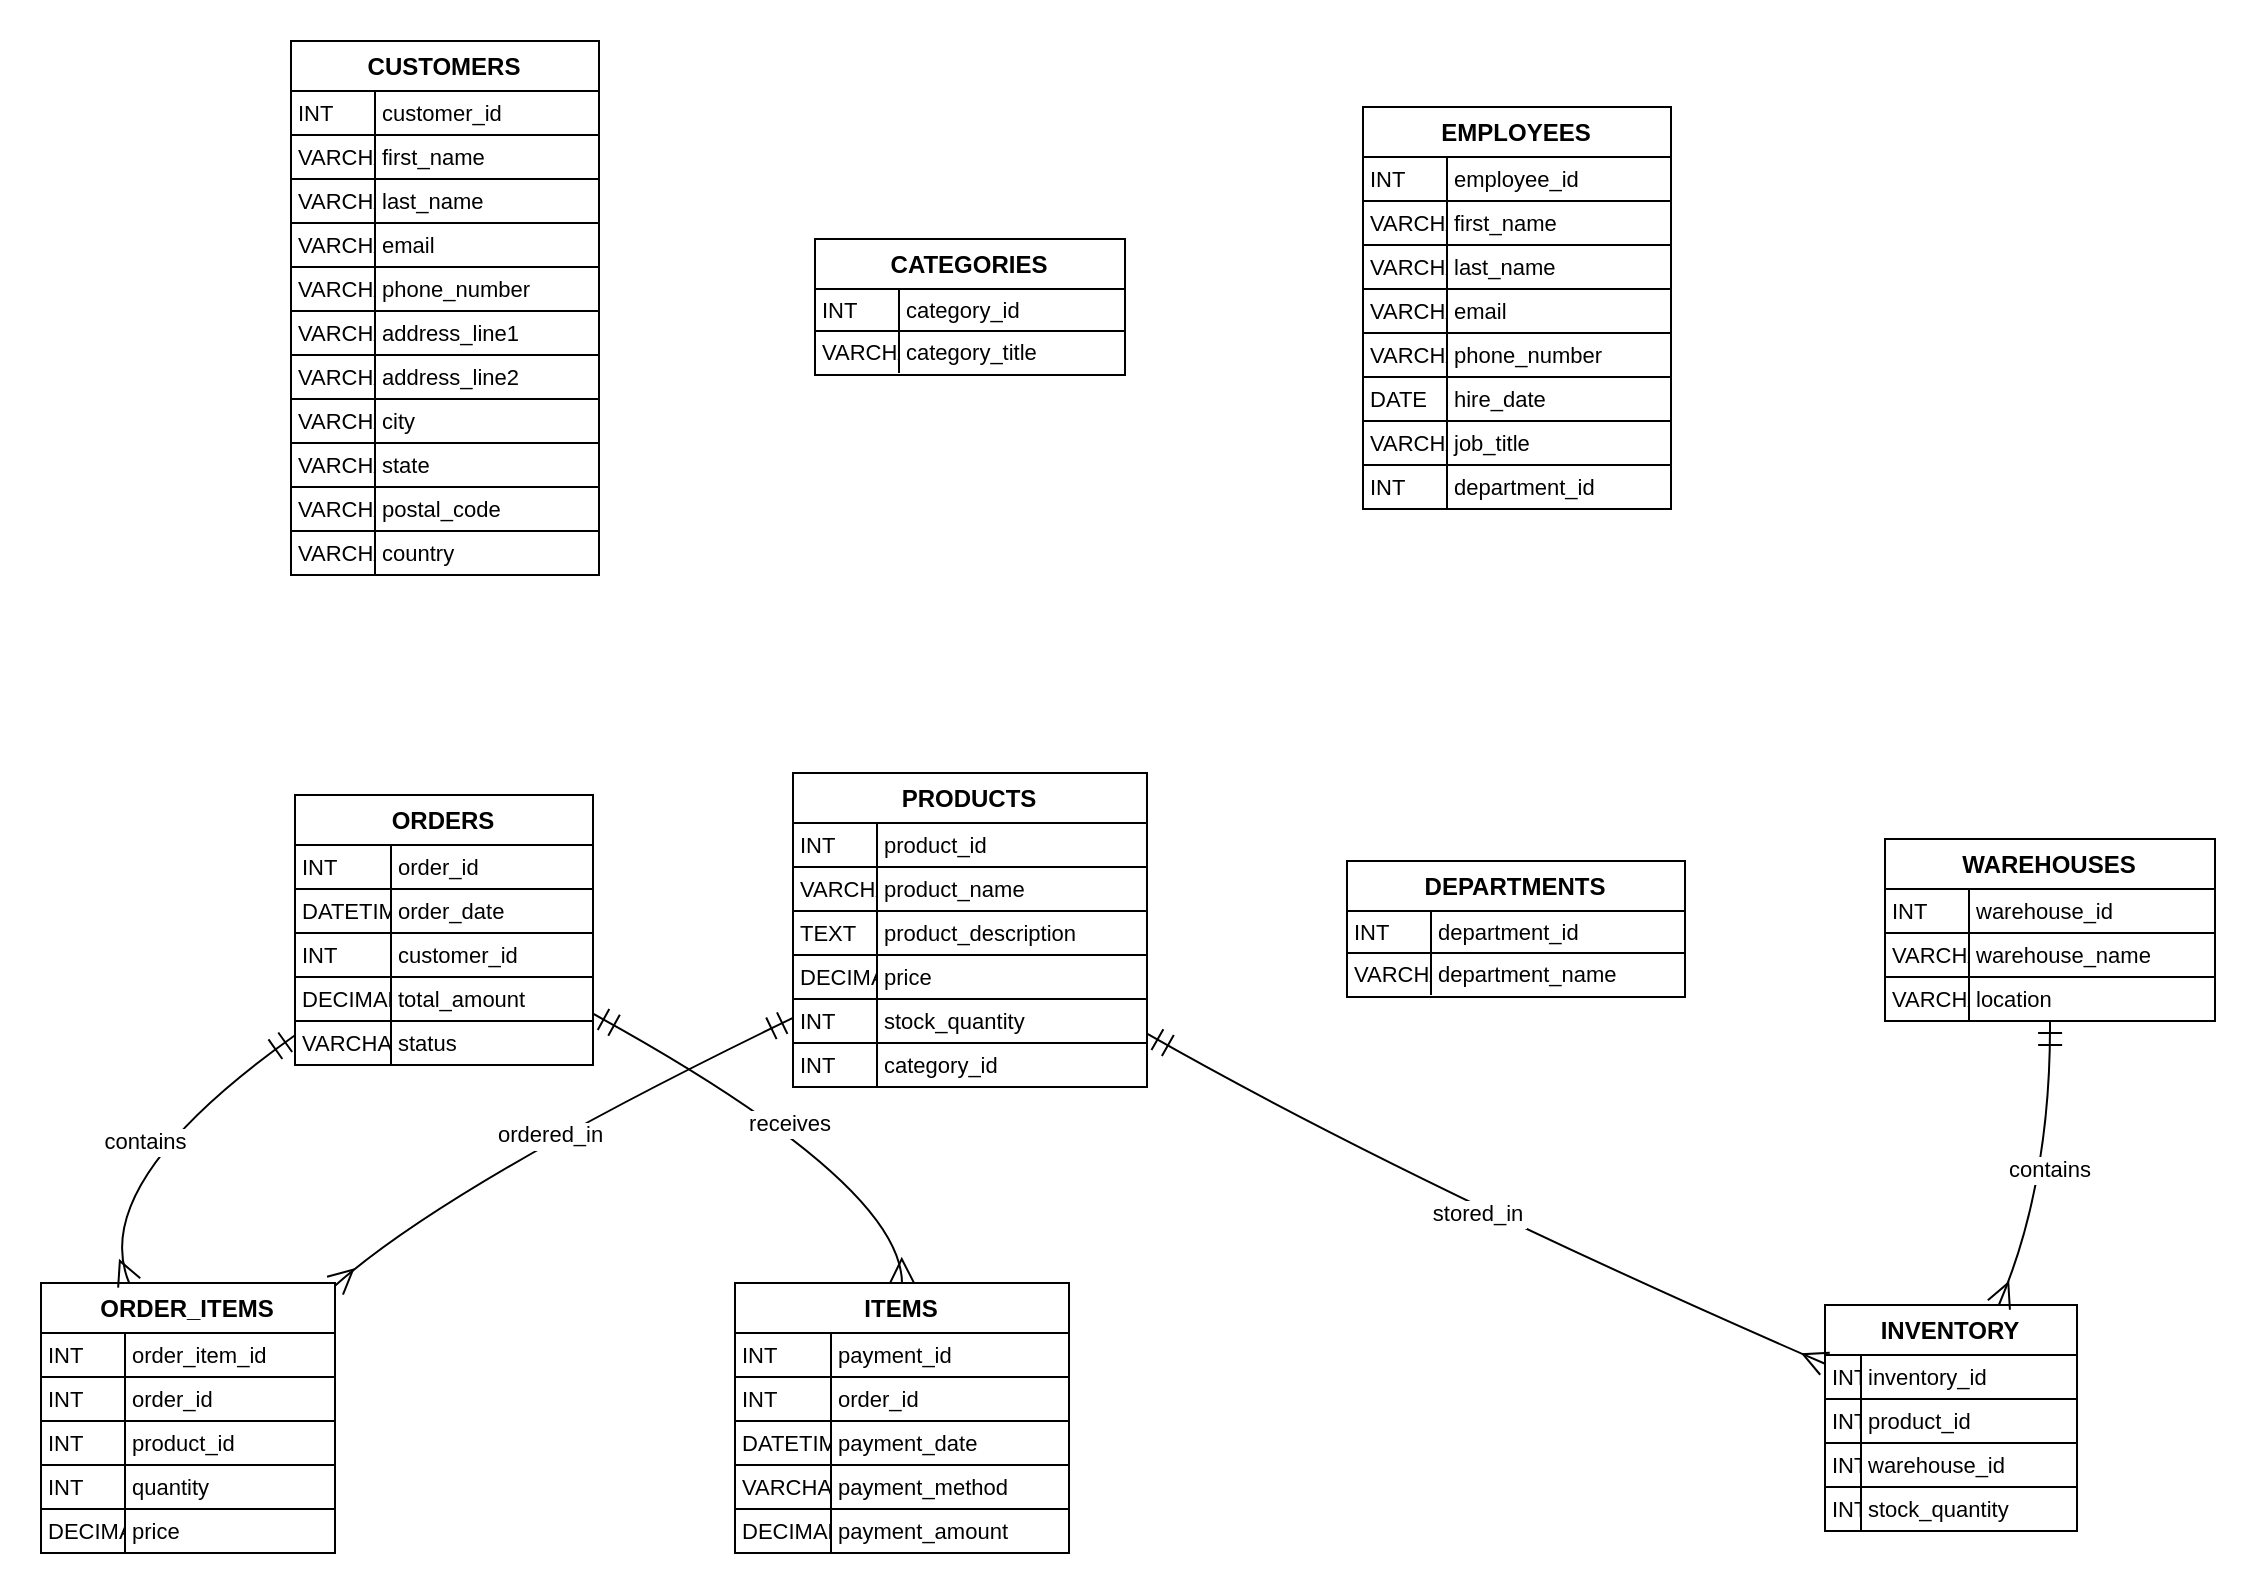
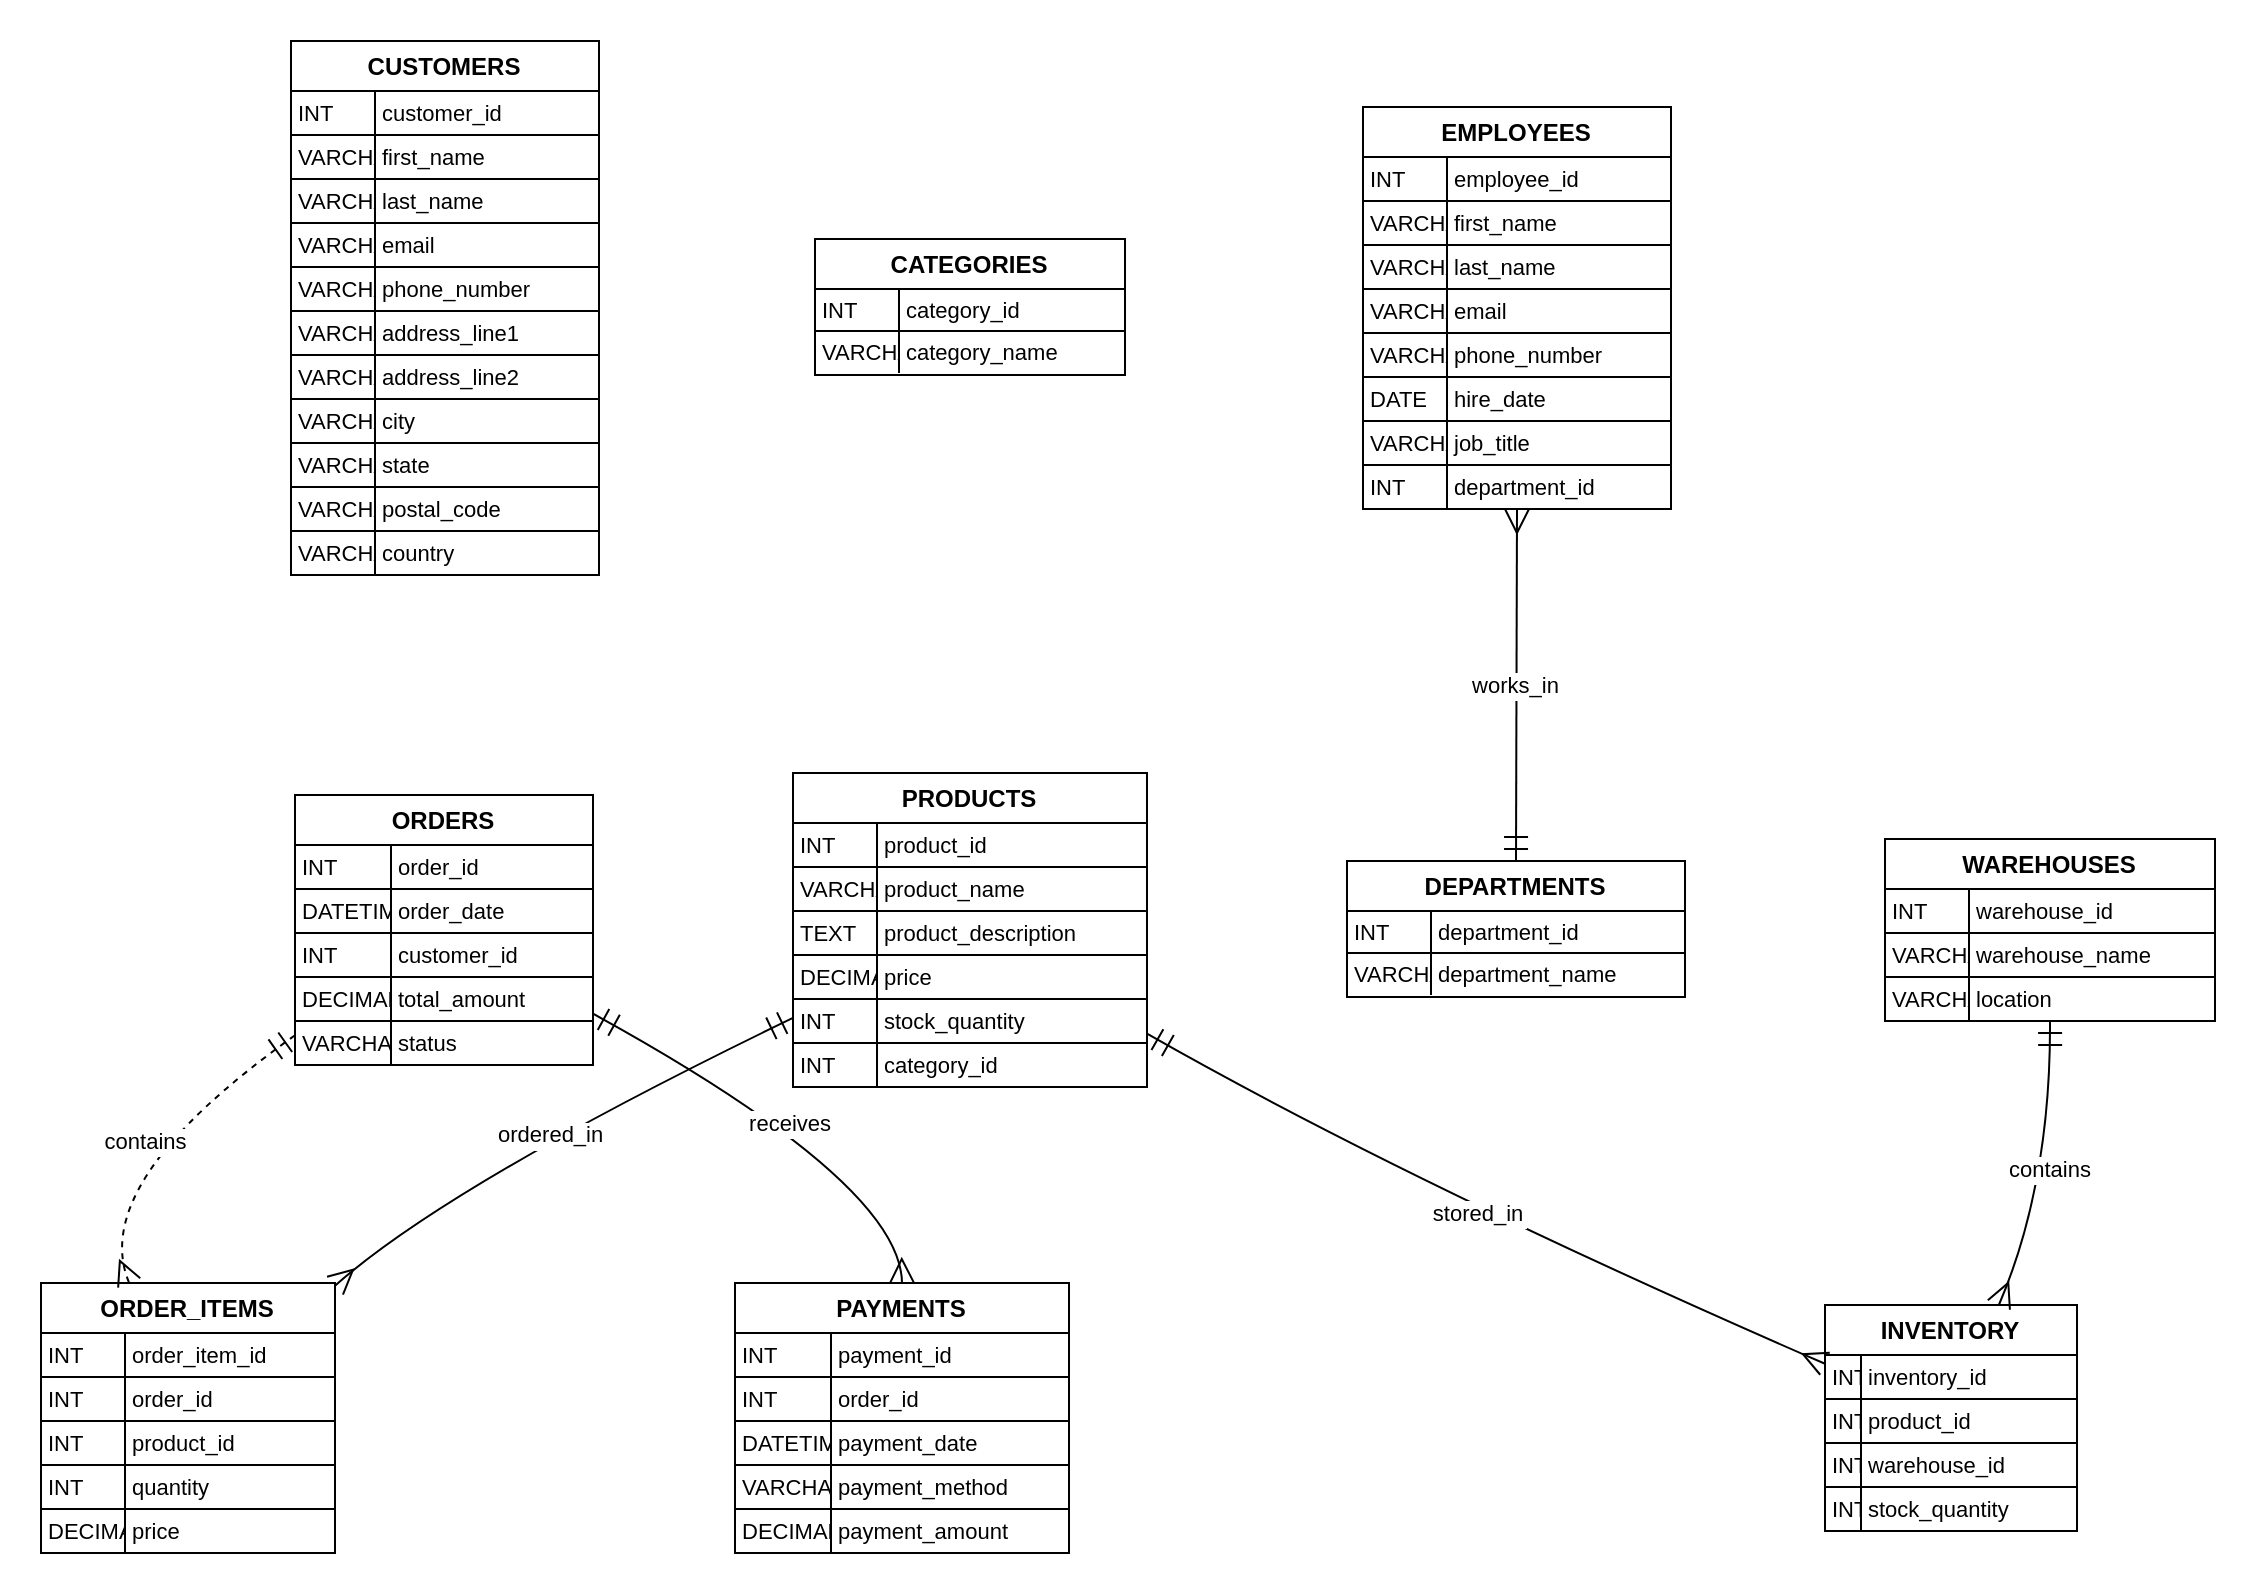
node "category_title": label "category_title" -> "category_name"
edge "EMPLOYEES" -- "DEPARTMENTS": added, label "works_in"
edge "ORDERS" -- "ORDER_ITEMS": style solid -> dashed
node "ITEMS": label "ITEMS" -> "PAYMENTS"
